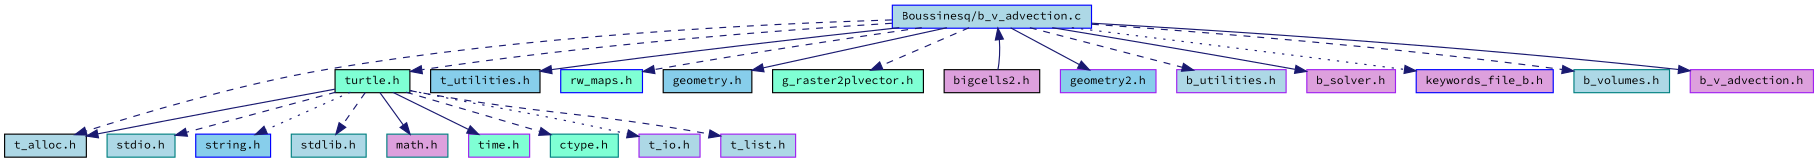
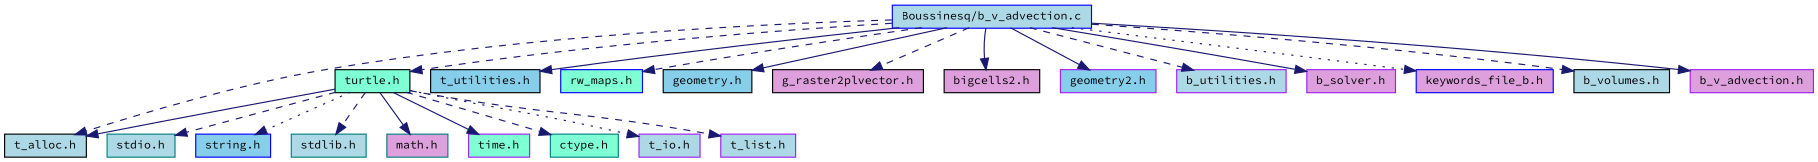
edge "bigcells2.h" -> "Boussinesq/b_v_advection.c": reversed
node "g_raster2plvector.h": fillcolor aquamarine -> plum
node "b_volumes.h": color teal -> black
